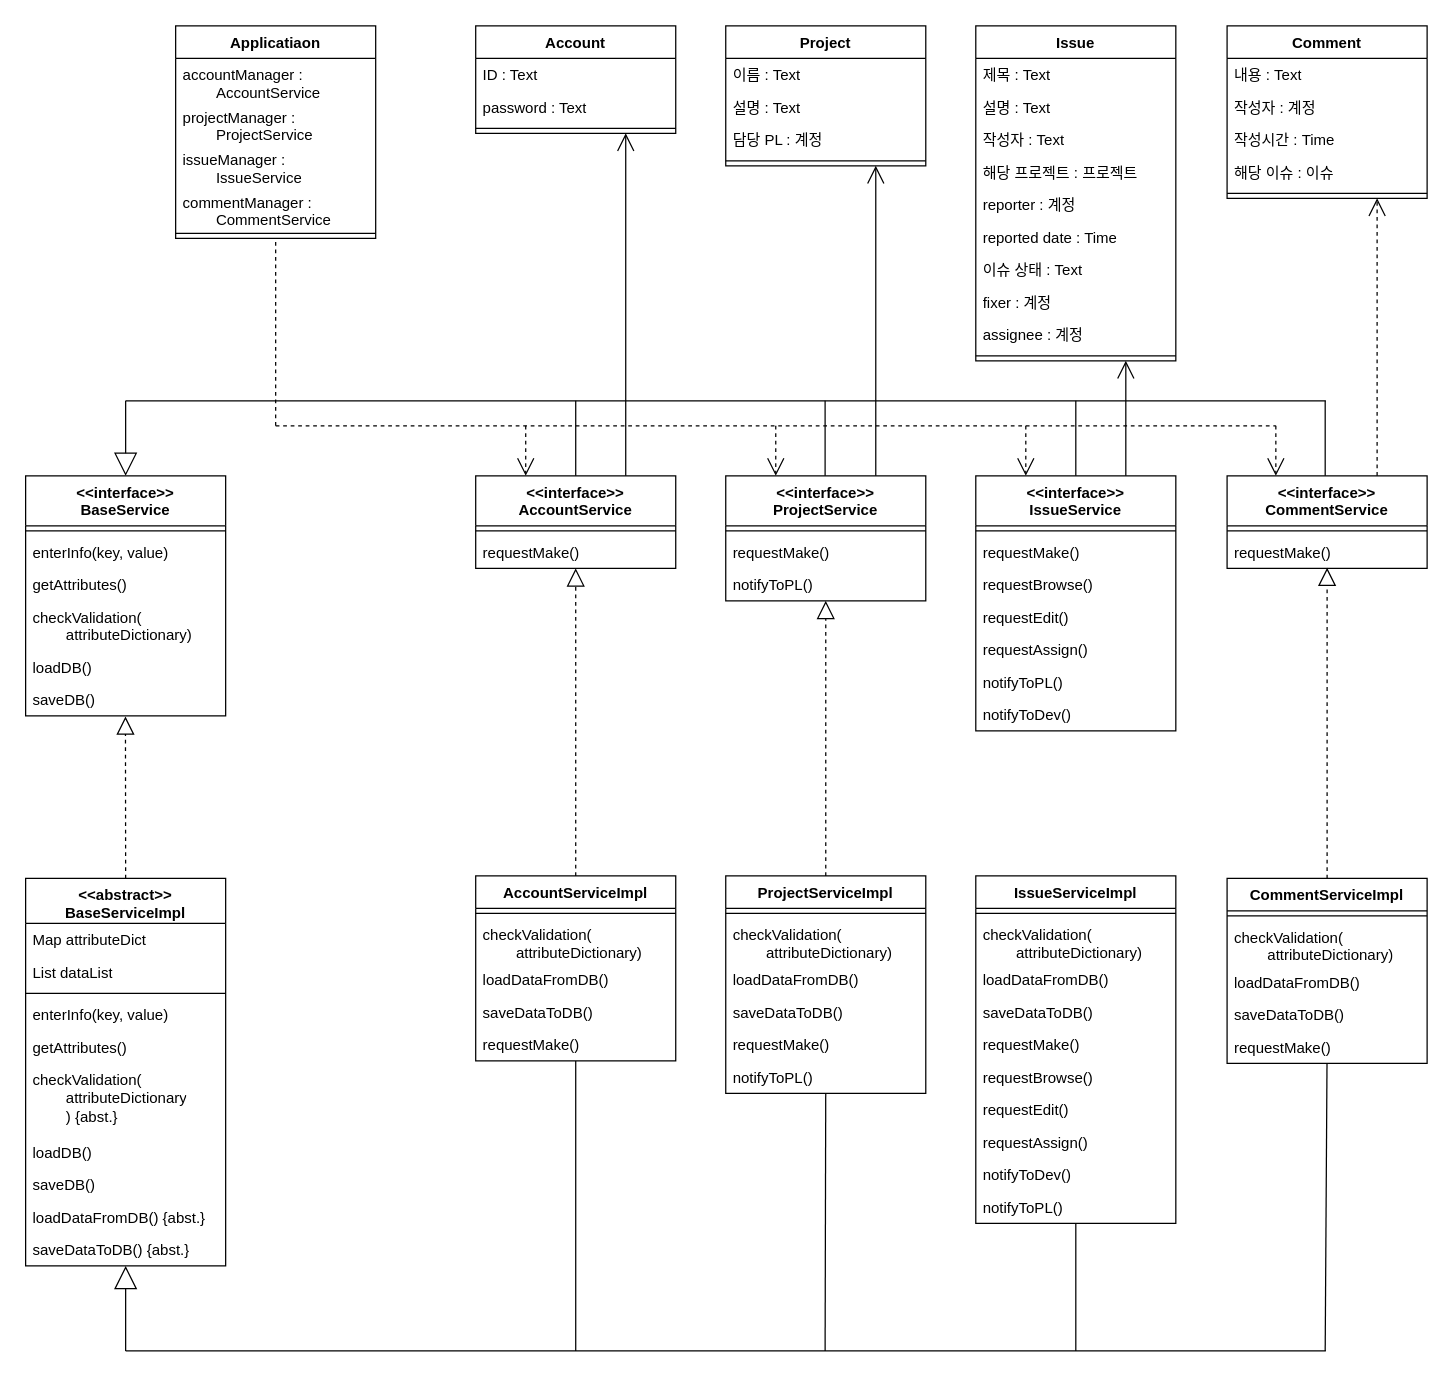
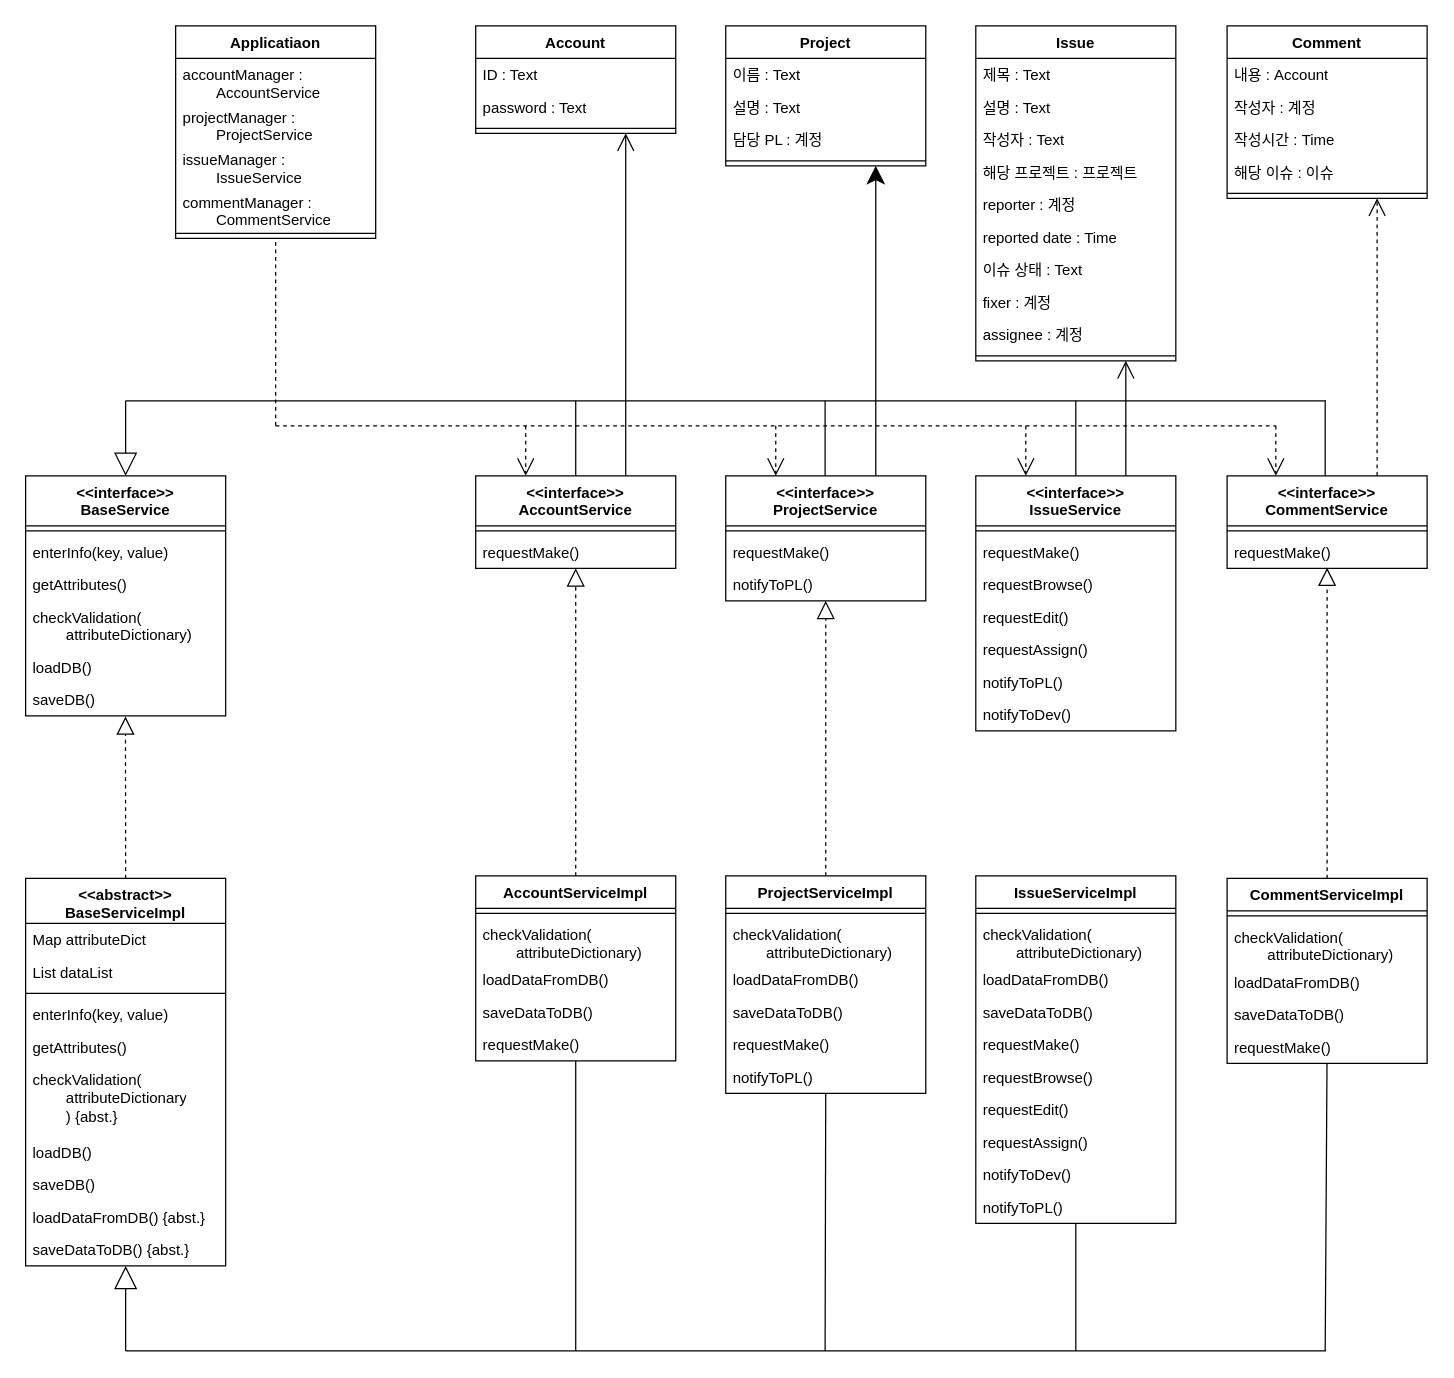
node "내용 : Text": label "내용 : Text" -> "내용 : Account"
edge "<<interface>> ProjectService" -> "Project": arrowhead open -> classic
